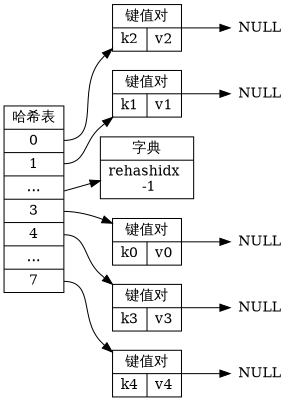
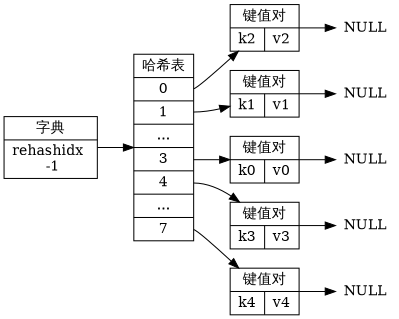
edge "哈希表" -> "字典": reversed
